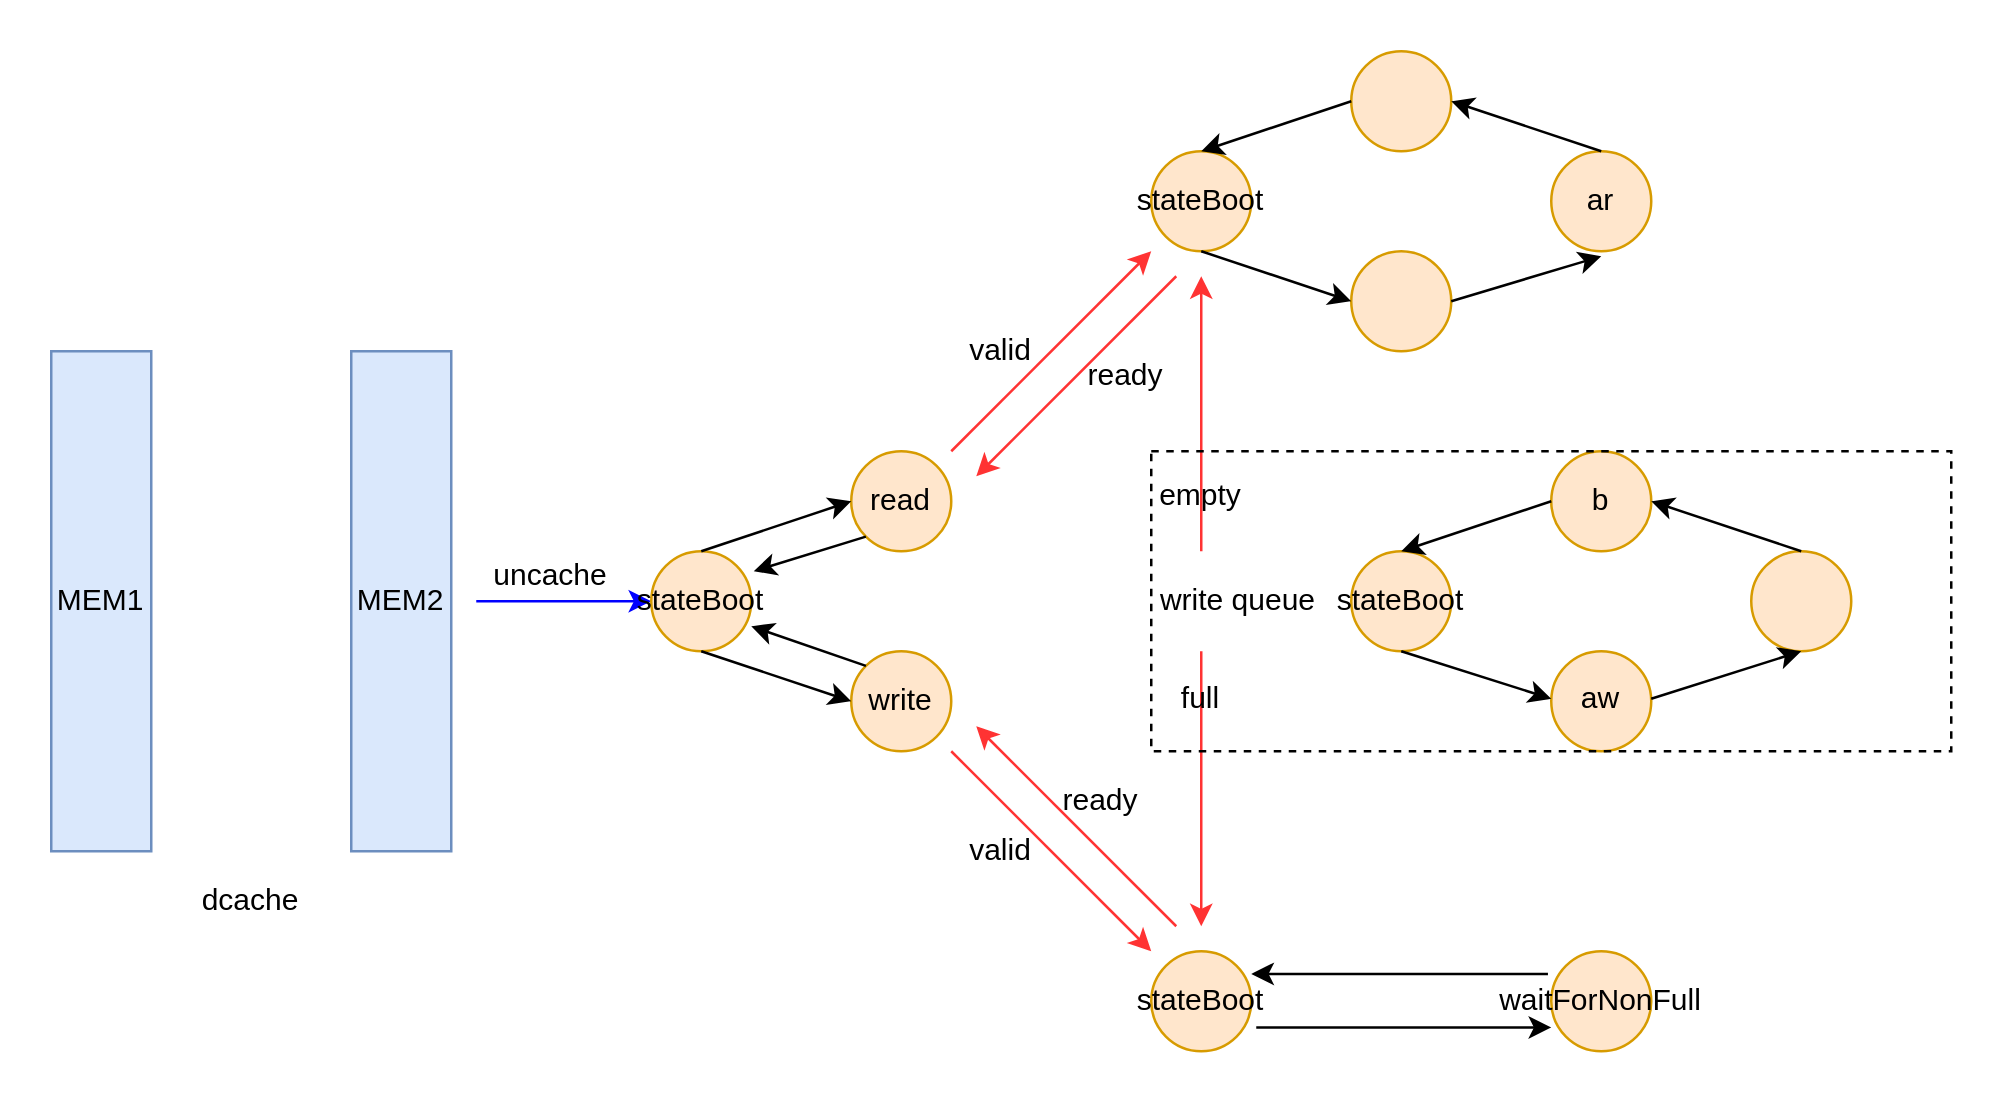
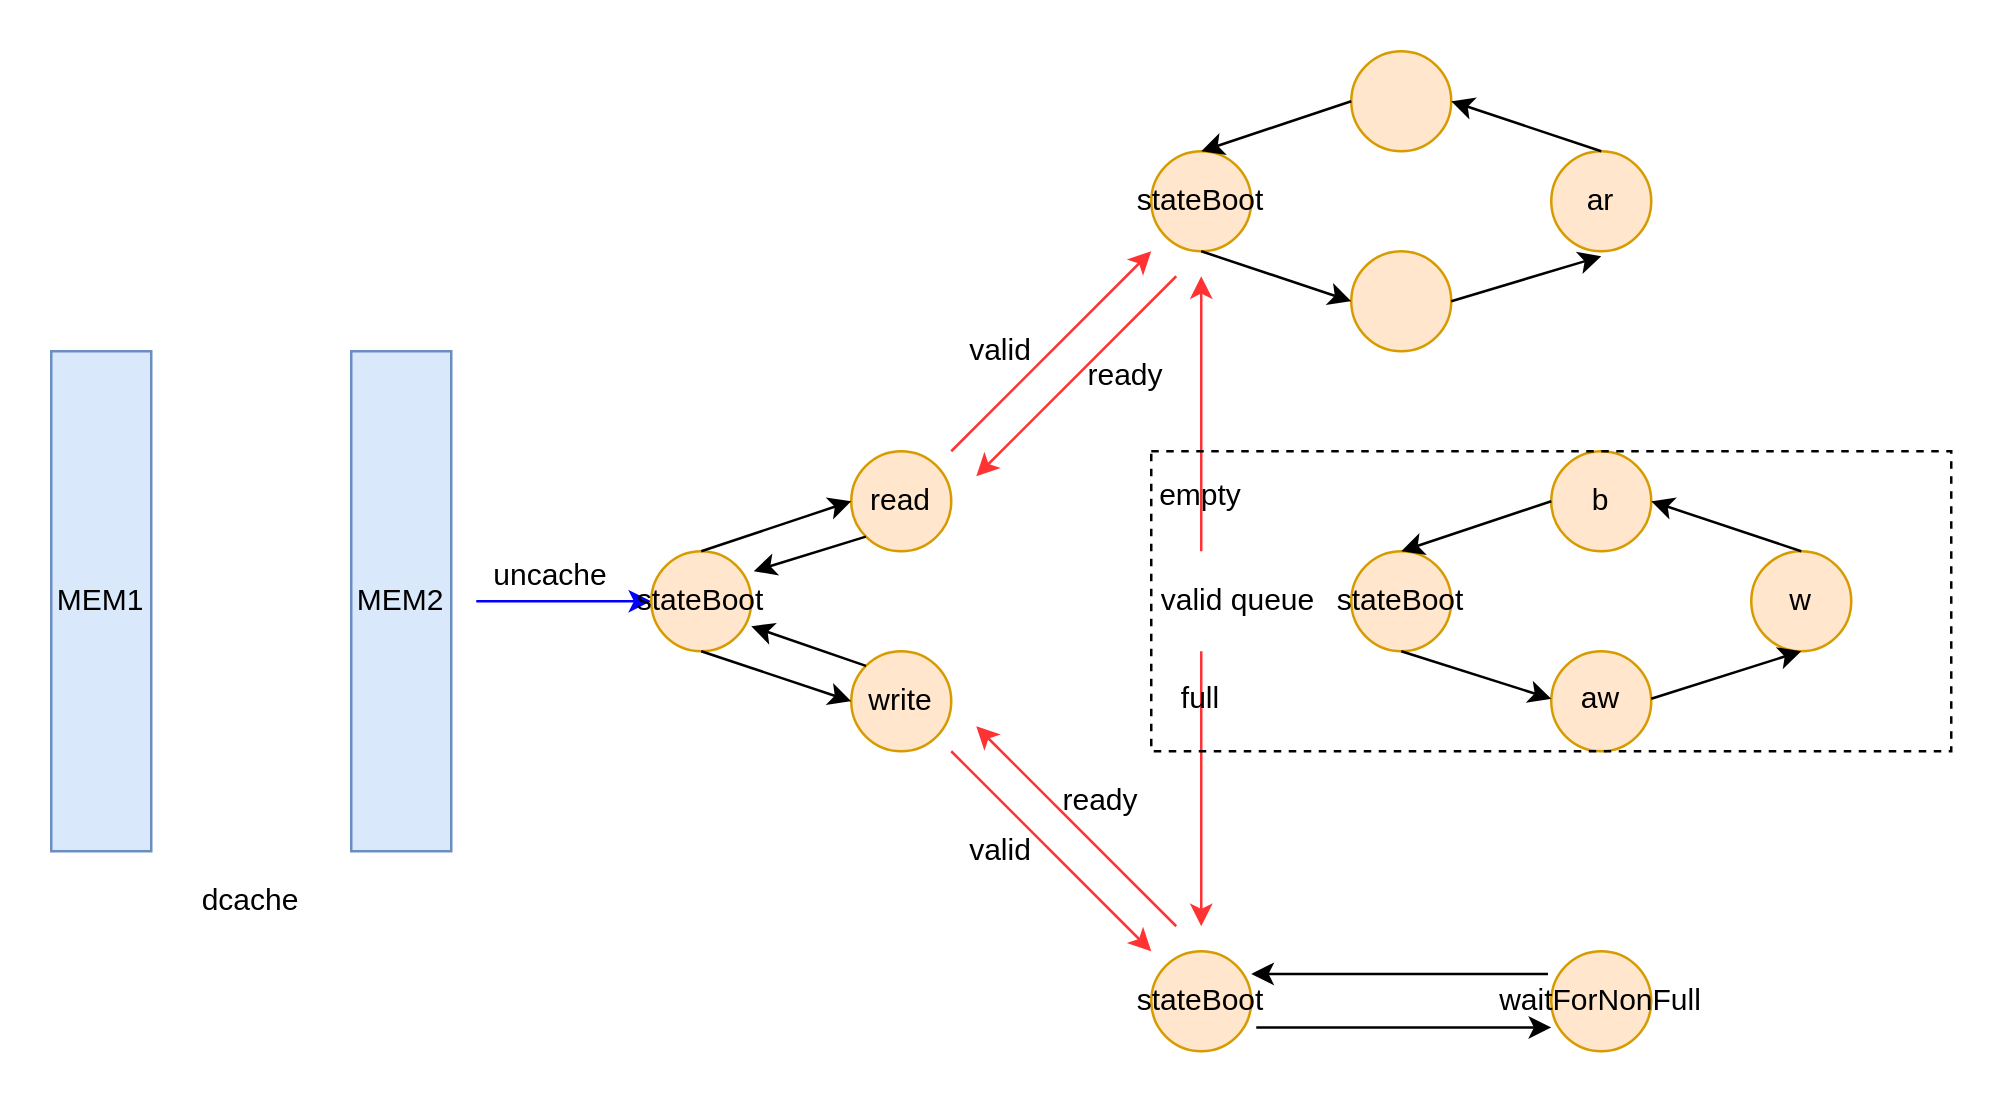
node "write queue": label "write queue" -> "valid queue"
node "w": added
